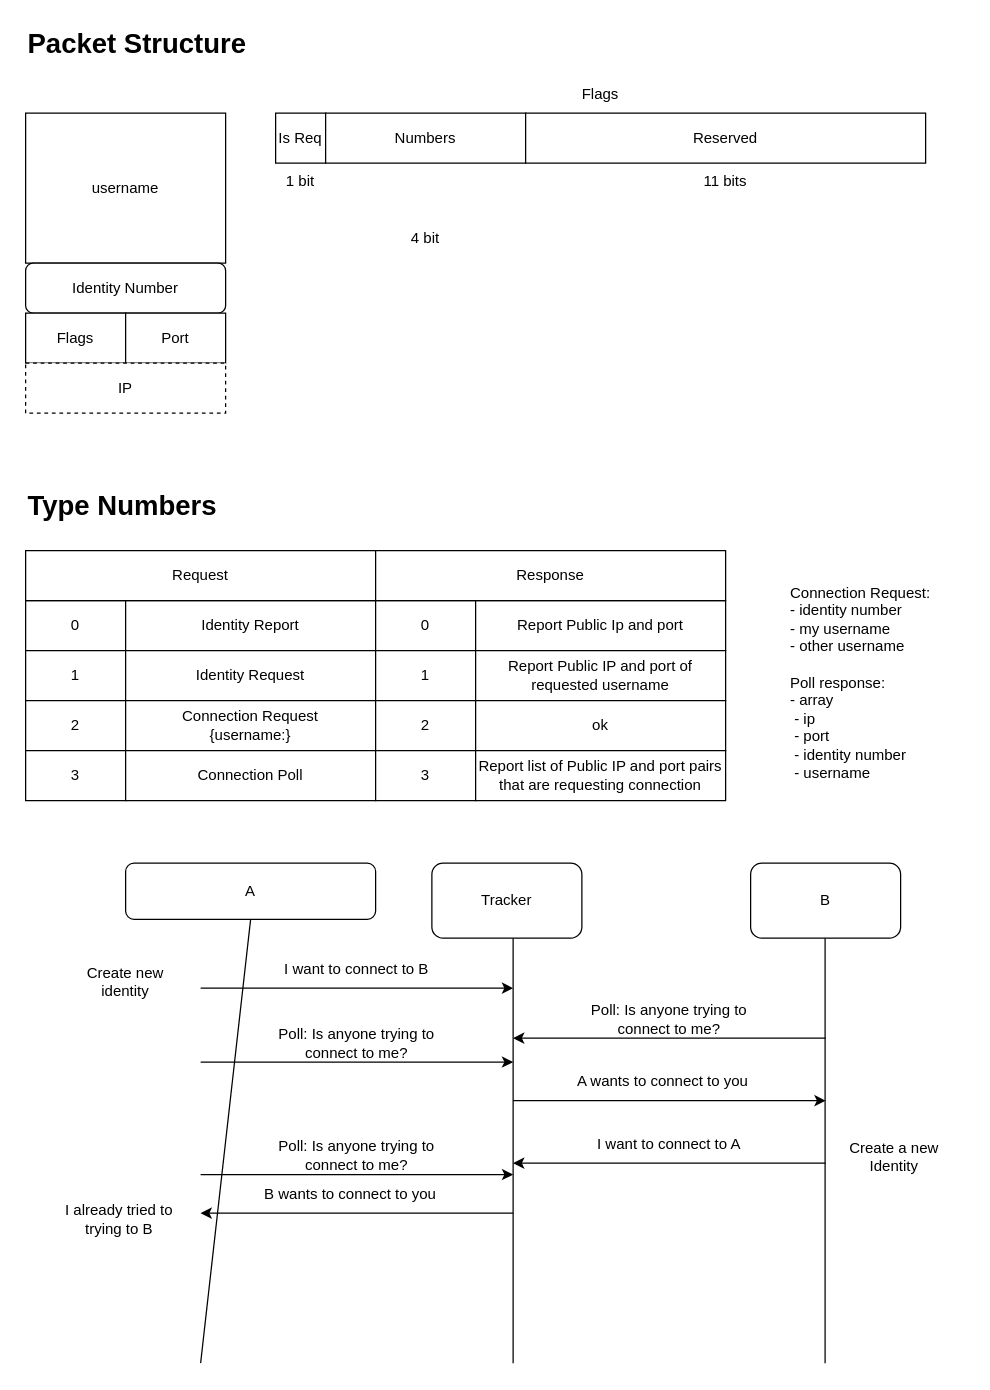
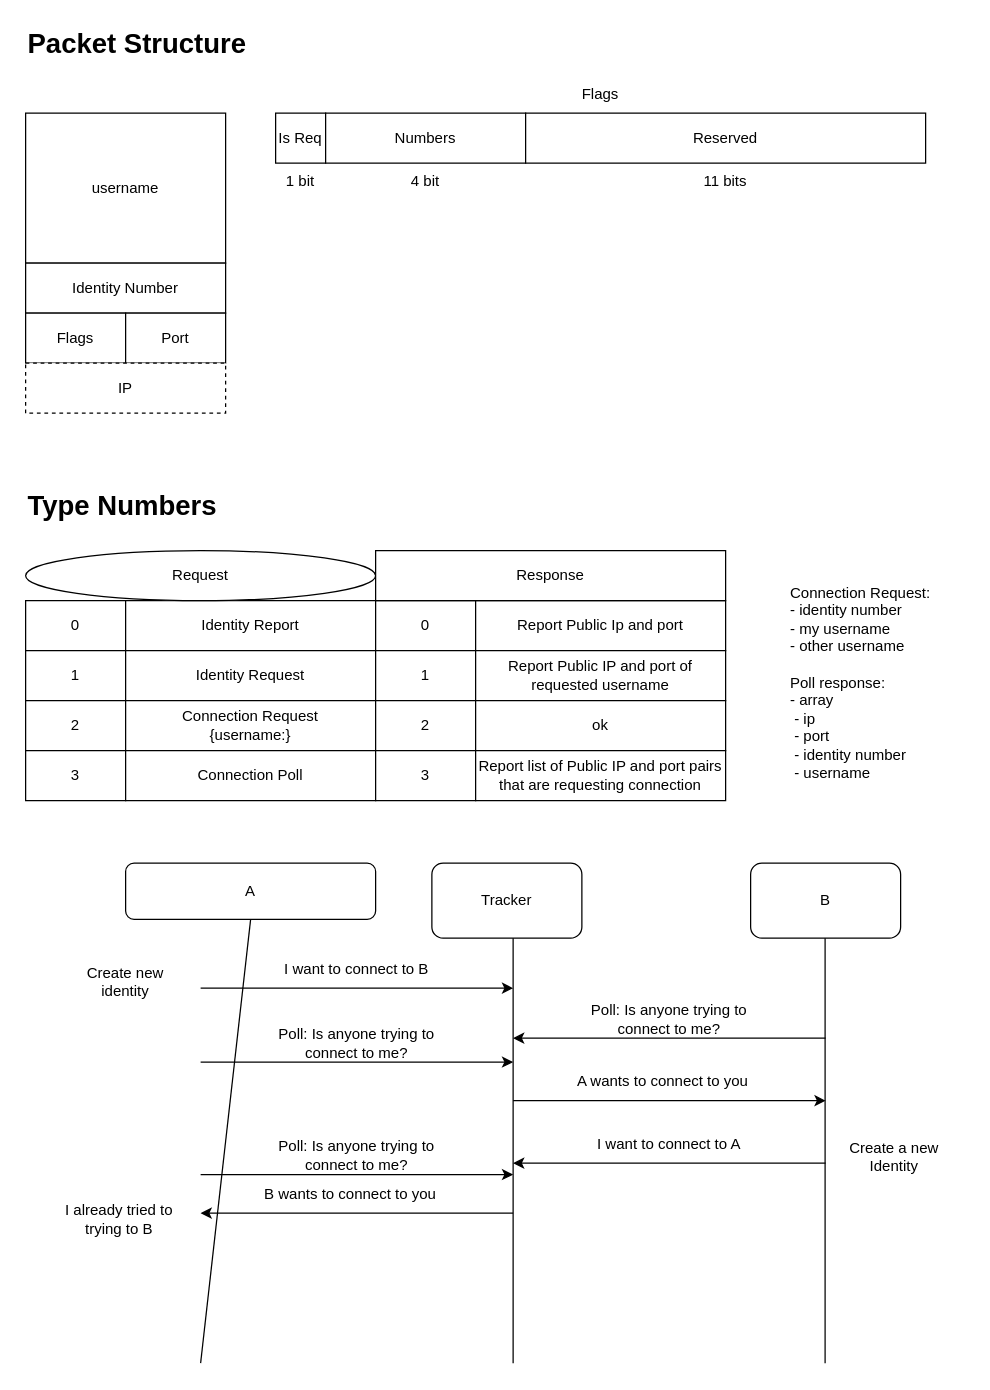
node "4 bit": moved (426, 238) -> (426, 182)
node "Identity Number": shape rounded rectangle -> rectangle
node "Request": shape rectangle -> ellipse
